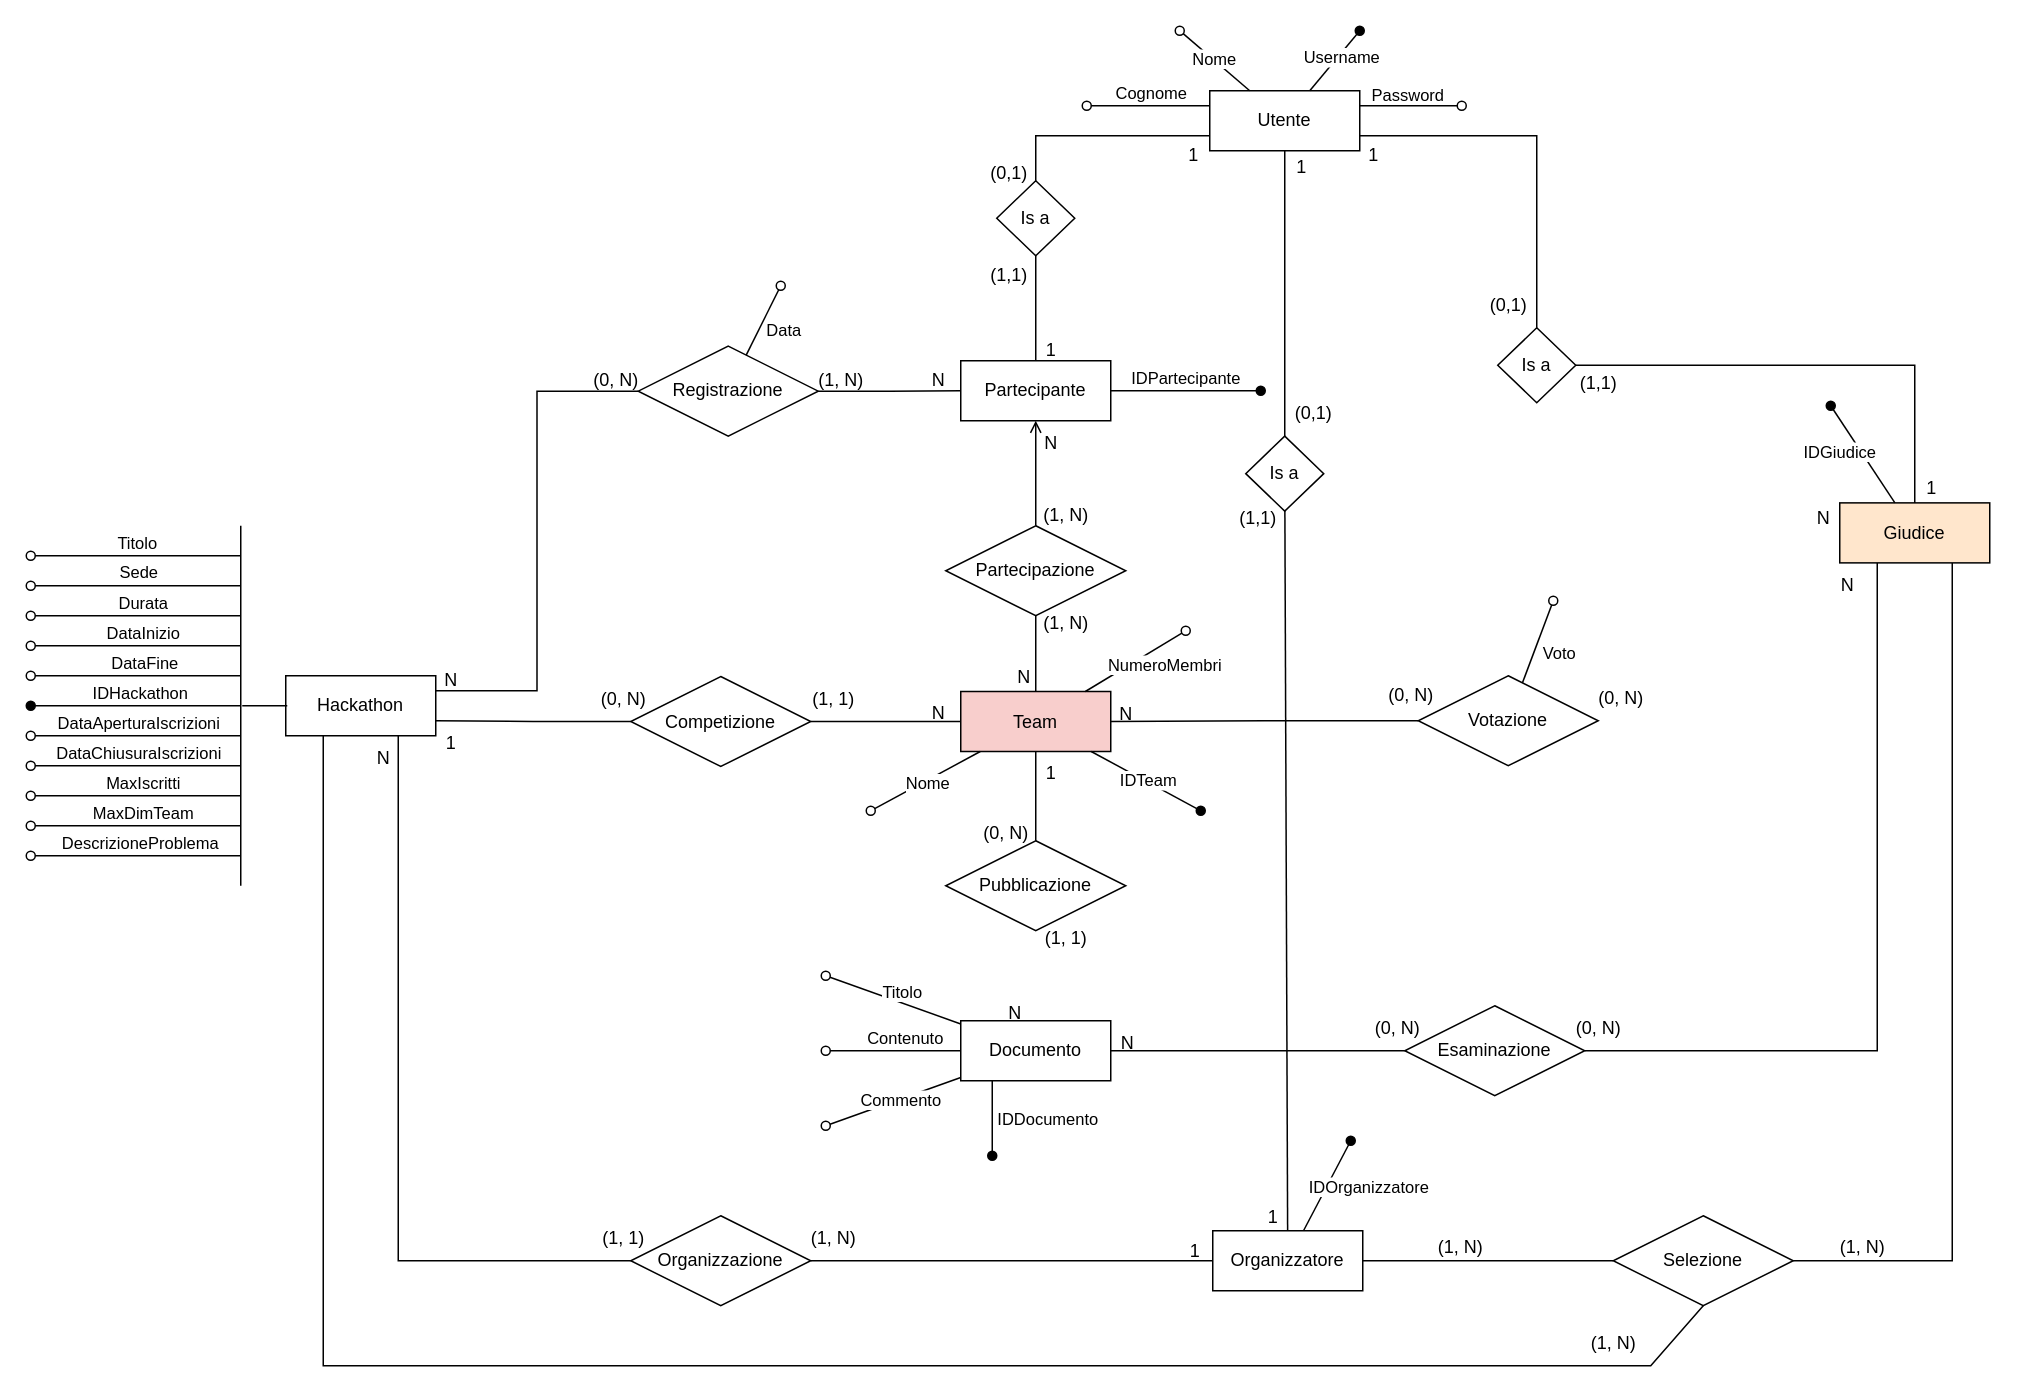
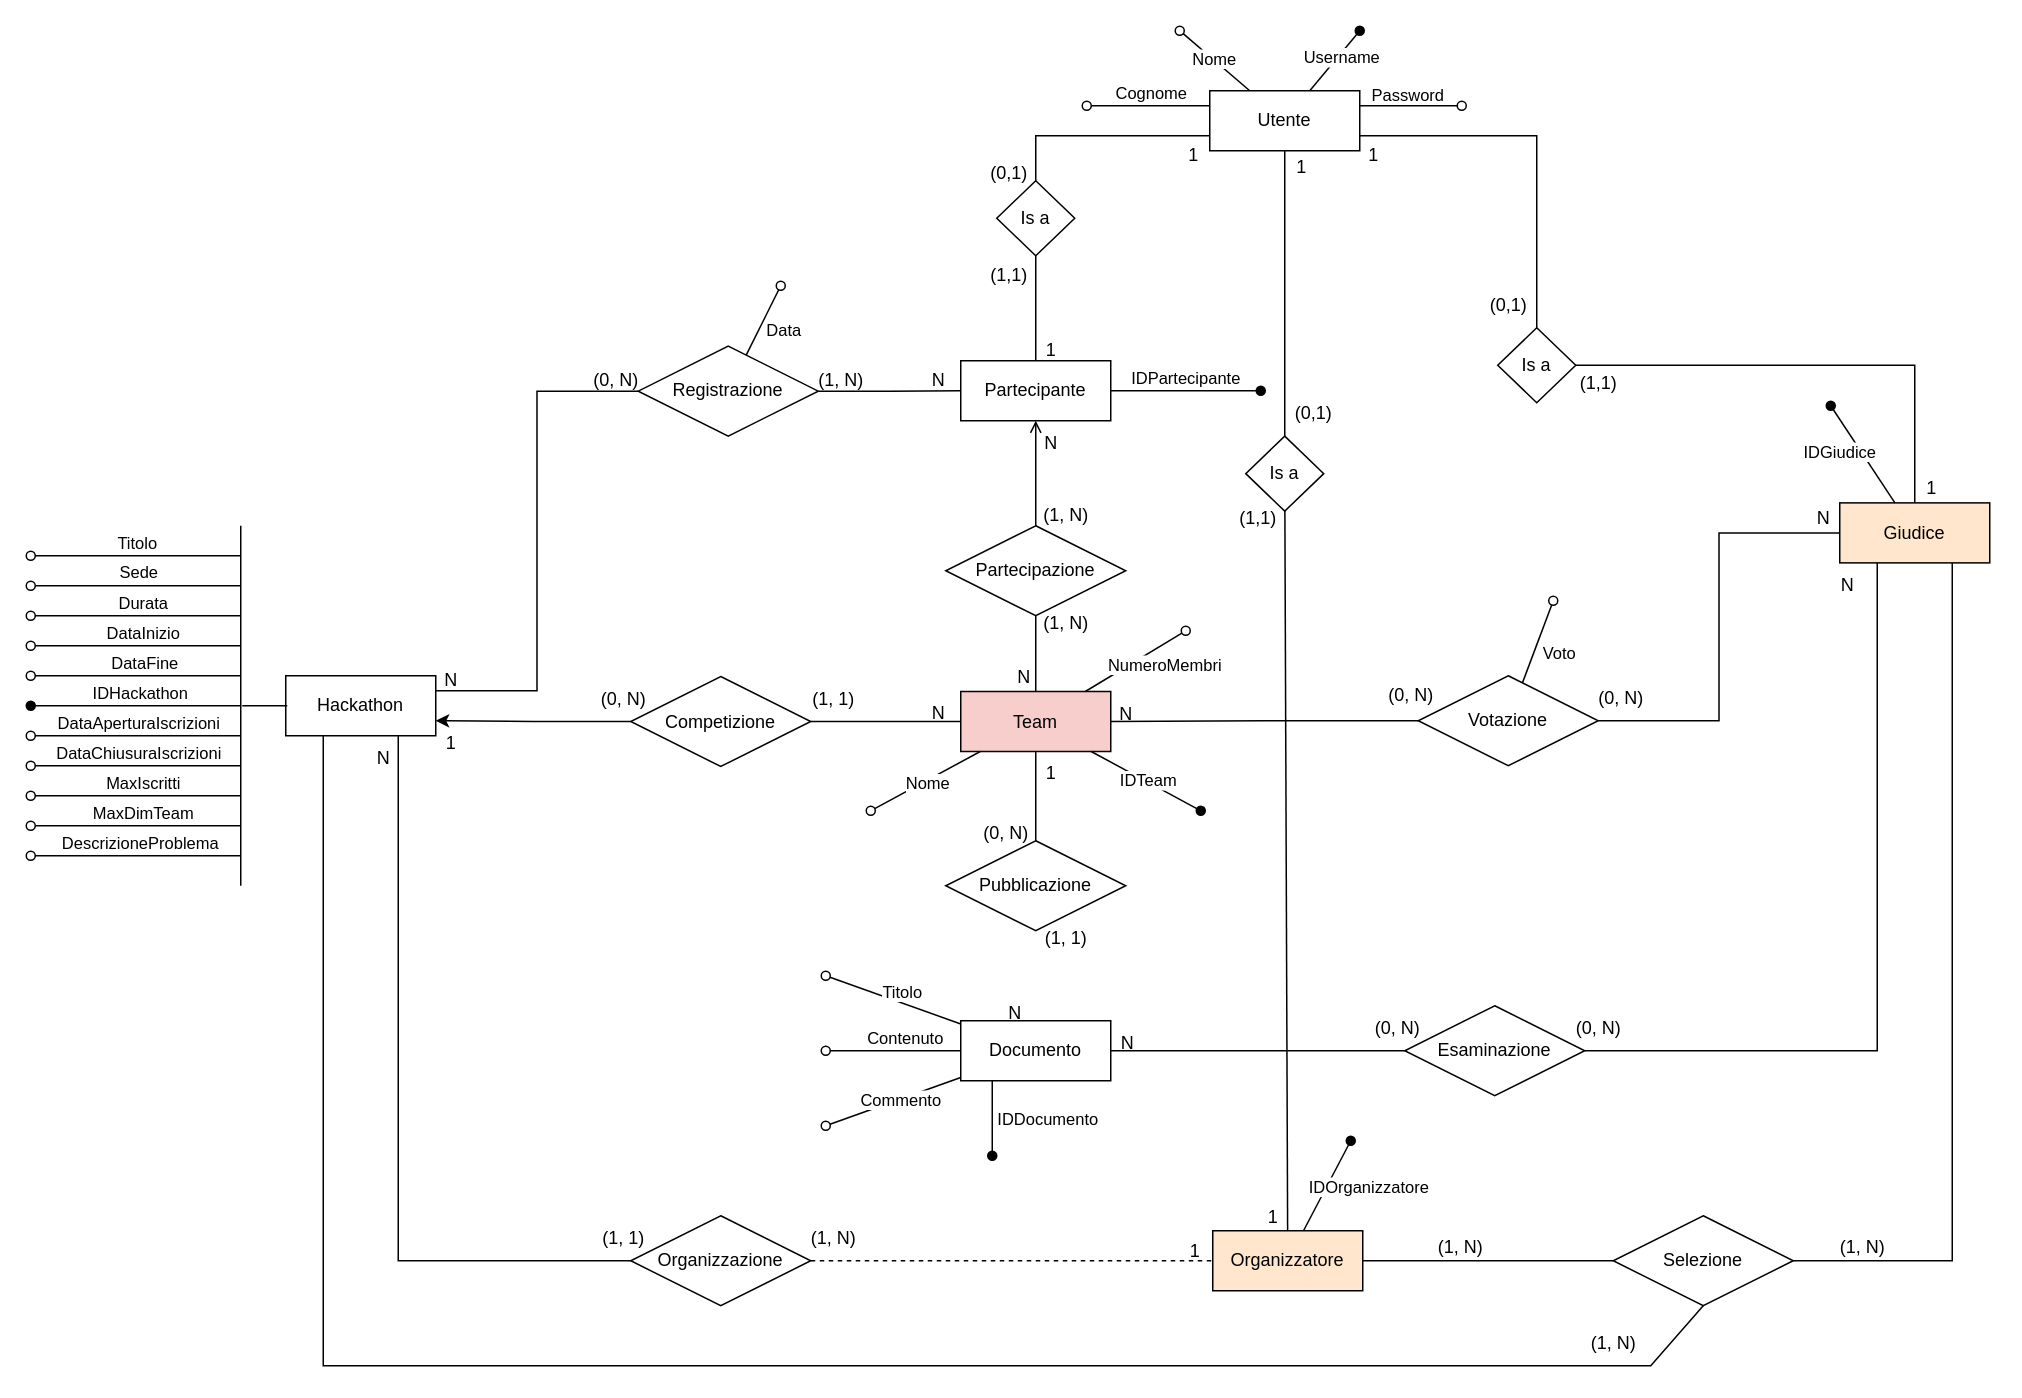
edge "Giudice" -- "Votazione": added
edge "Hackathon" -- "Competizione": arrowhead none -> classic
edge "Organizzazione" -- "Organizzatore": style solid -> dashed
node "Organizzatore": fillcolor #ffffff -> #ffe6cc
